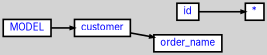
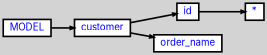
edge "customer" -> "id": added
